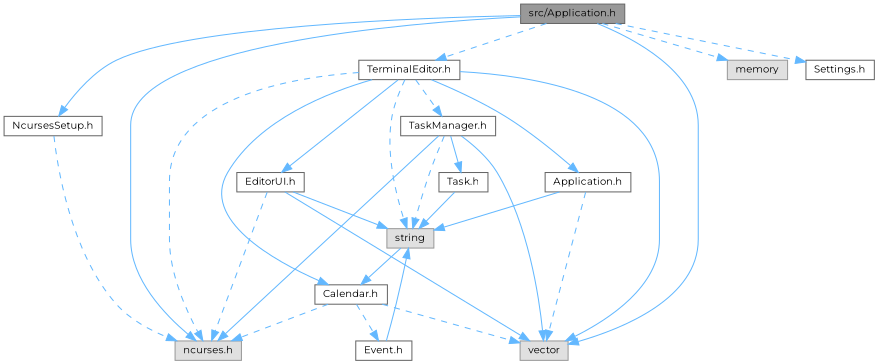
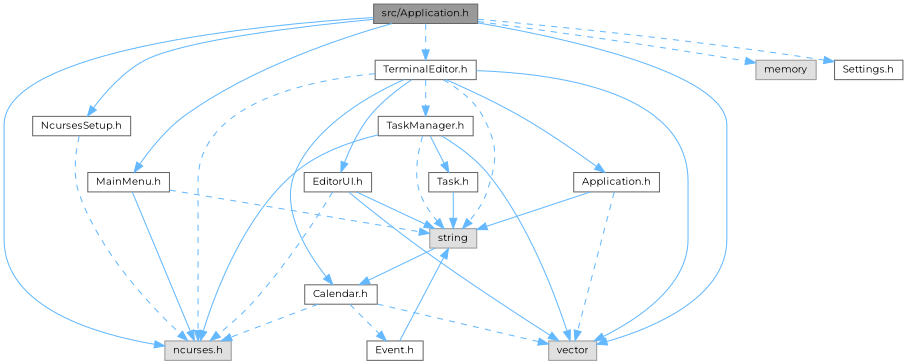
node "MainMenu.h": added
